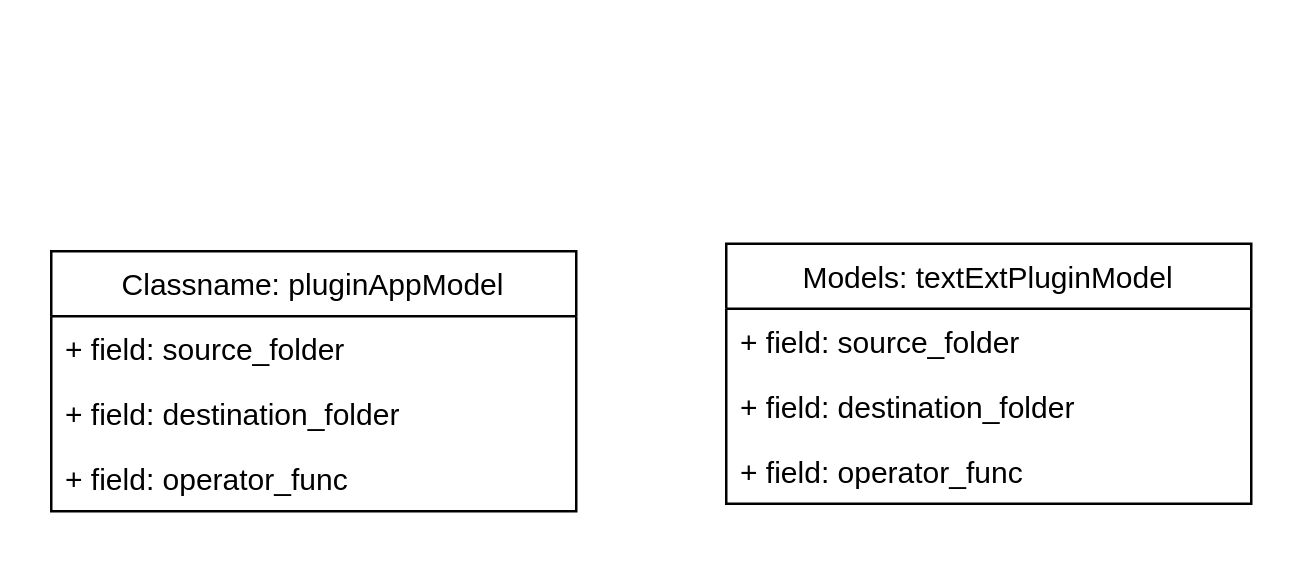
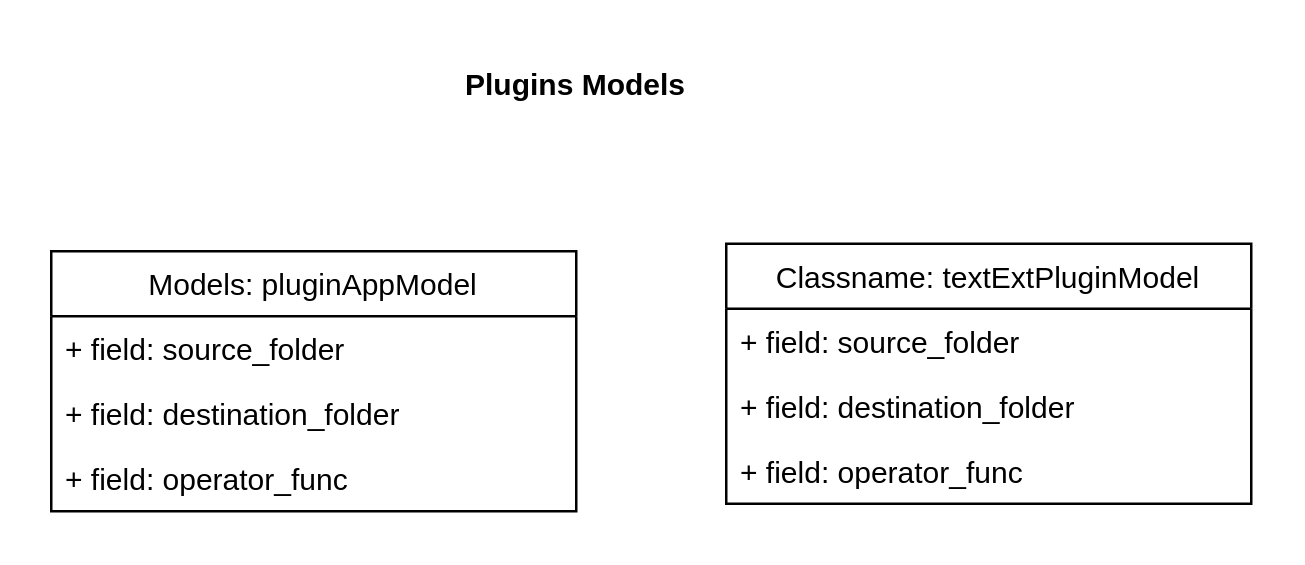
node "Plugins Models": added
node "Models: textExtPluginModel": label "Models: textExtPluginModel" -> "Classname: textExtPluginModel"
node "Classname: pluginAppModel": label "Classname: pluginAppModel" -> "Models: pluginAppModel"
